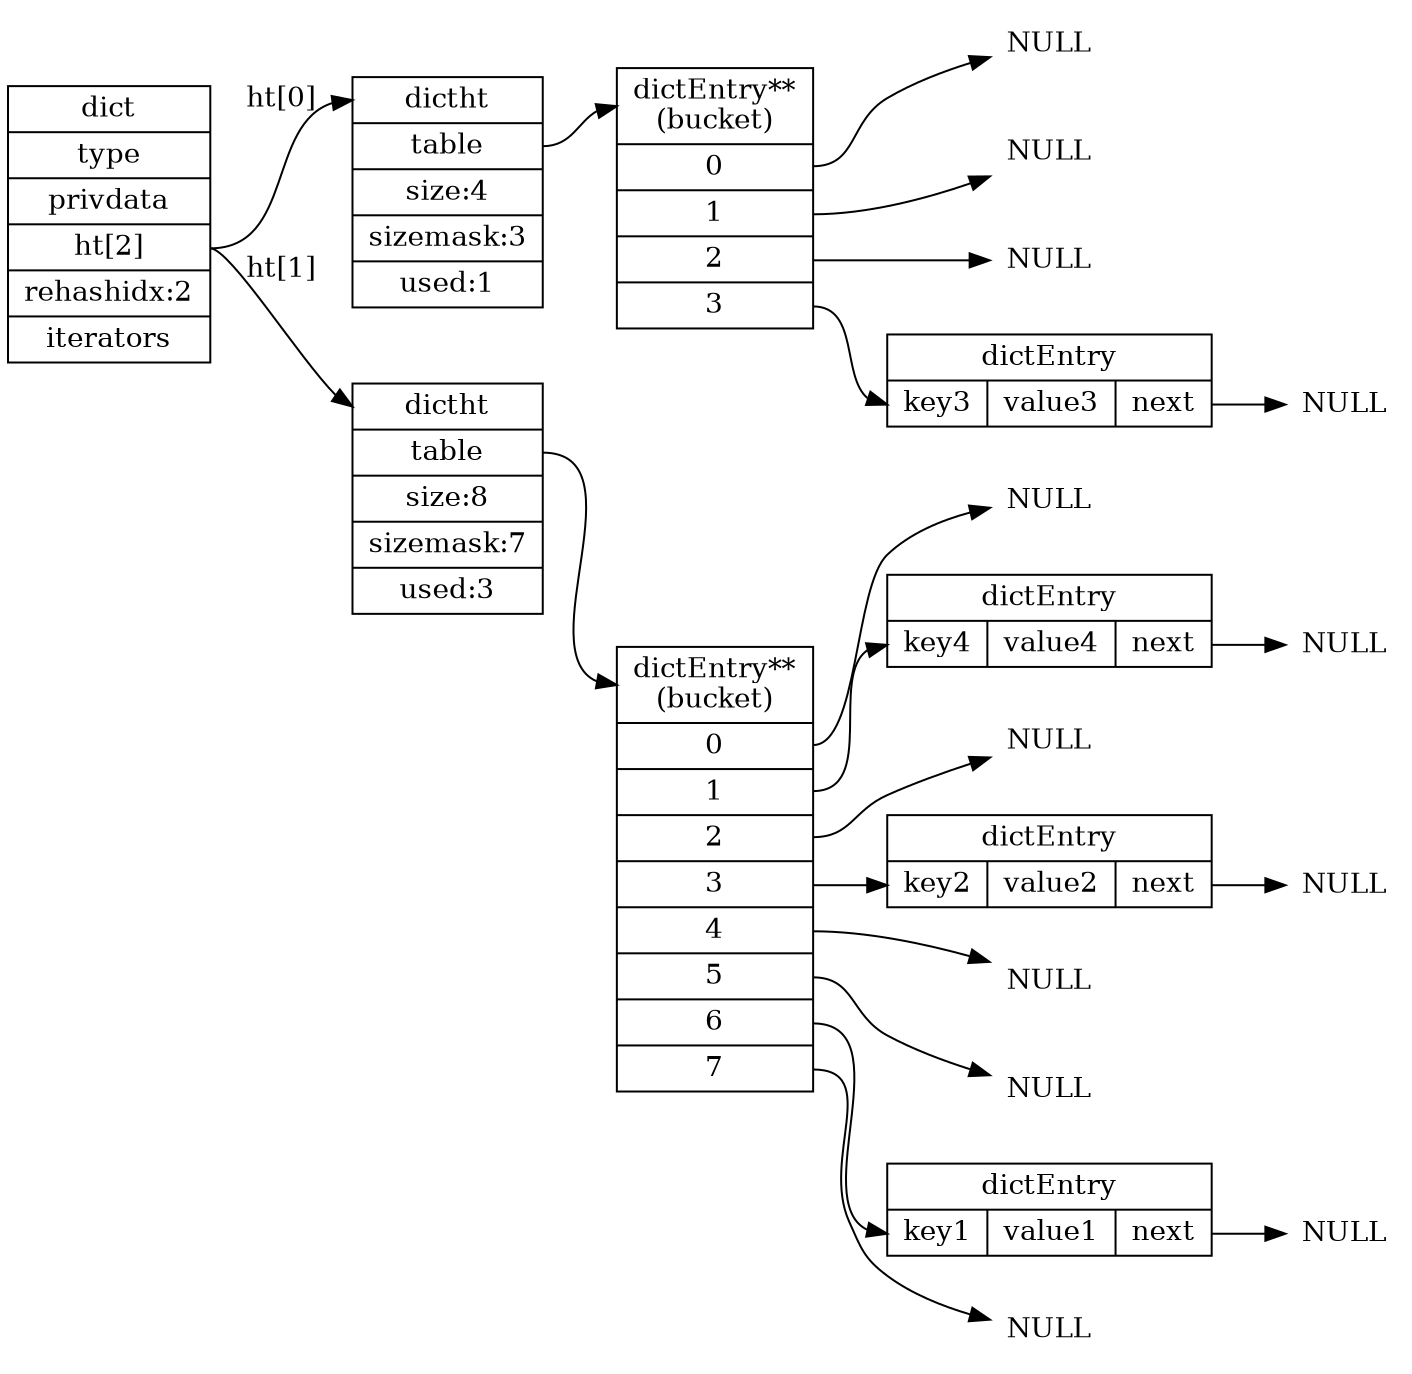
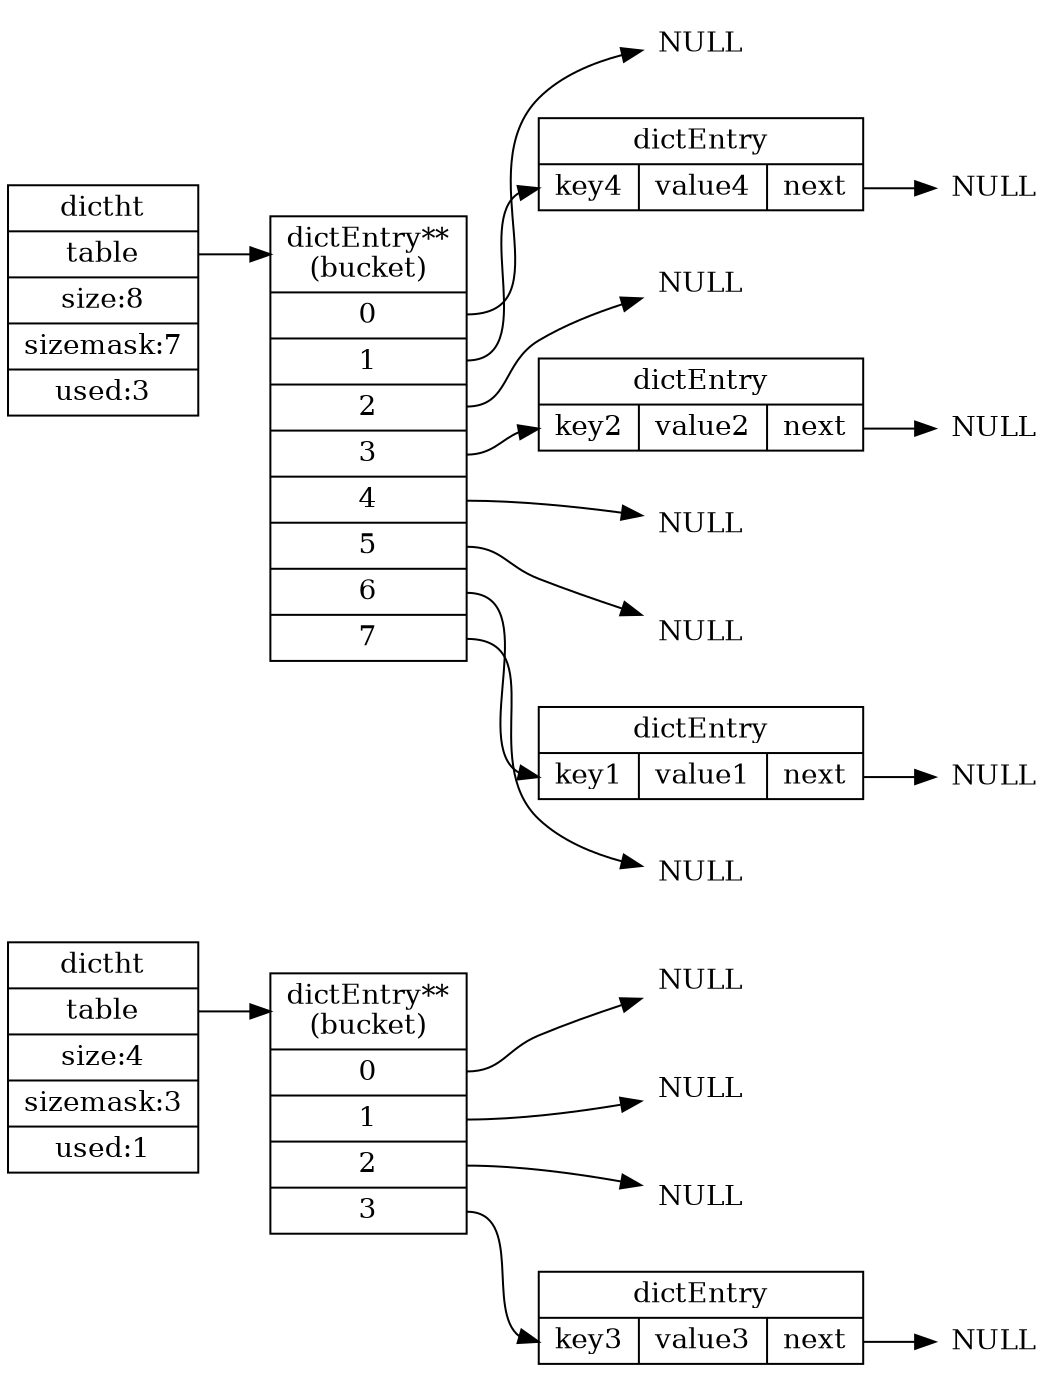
node "dict": removed
